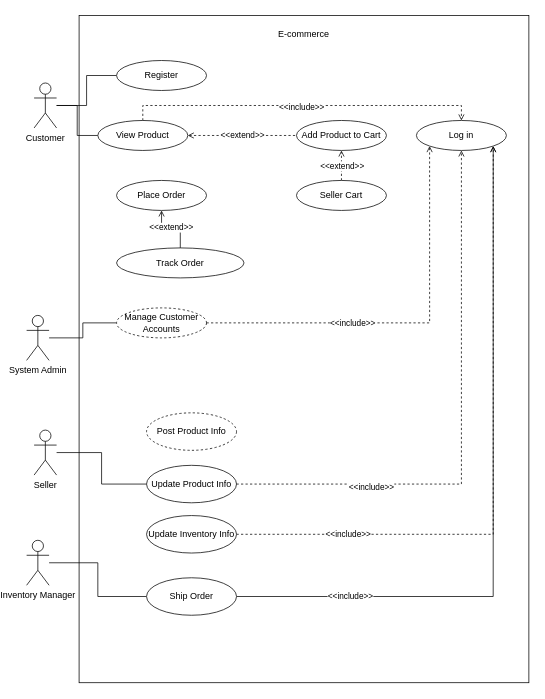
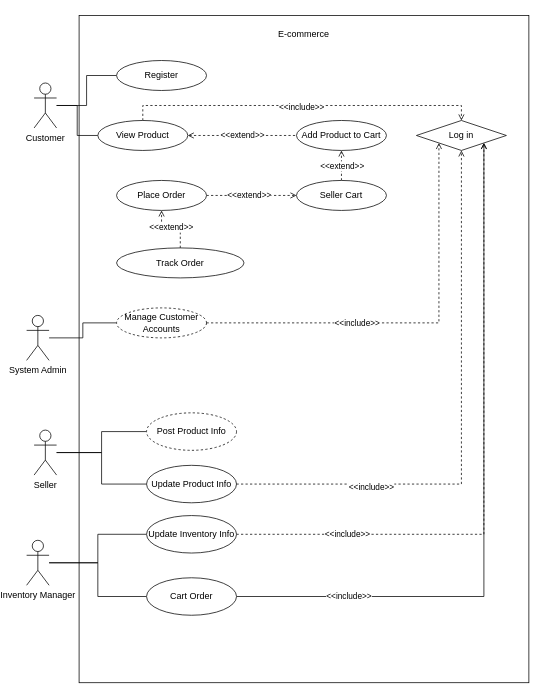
node "Log in": shape ellipse -> diamond
edge "Place Order" -> "Seller Cart": added, label "<<extend>>"
edge "Track Order" -> "Place Order": style solid -> dashed
edge "Post Product Info" -- "Seller": added
edge "Update Inventory Info" -- "Inventory Manager": added
node "Ship Order": label "Ship Order" -> "Cart Order"
